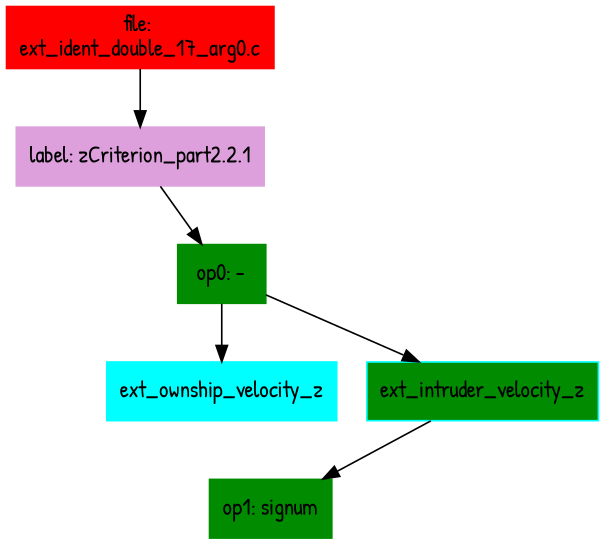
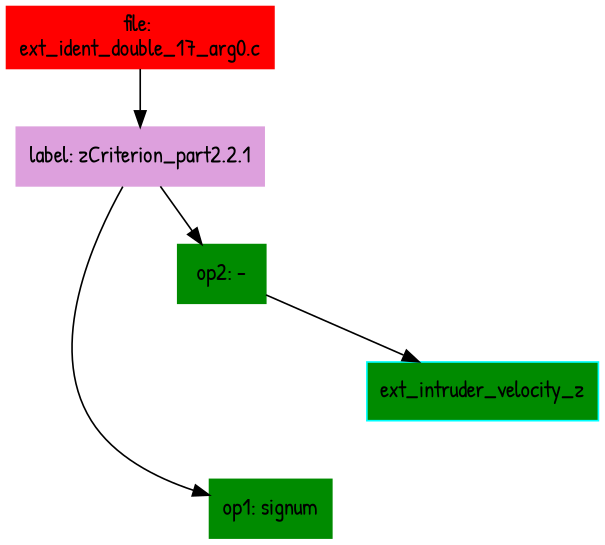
node "op0: -": label "op0: -" -> "op2: -"
node "ext_ownship_velocity_z": removed
edge "ext_intruder_velocity_z" -> "op1: signum": now "label: zCriterion_part2.2.1" -> "op1: signum"
